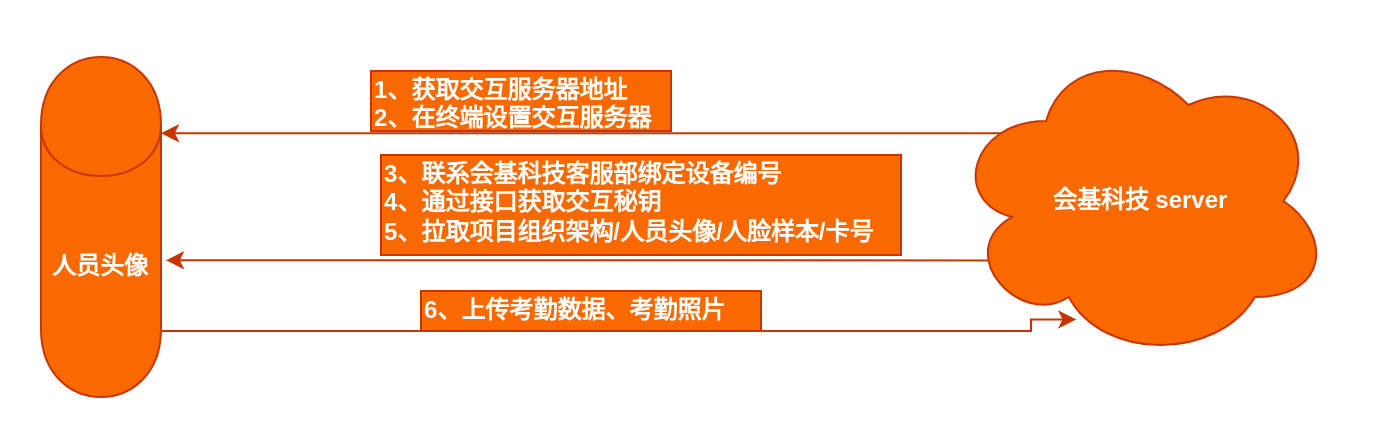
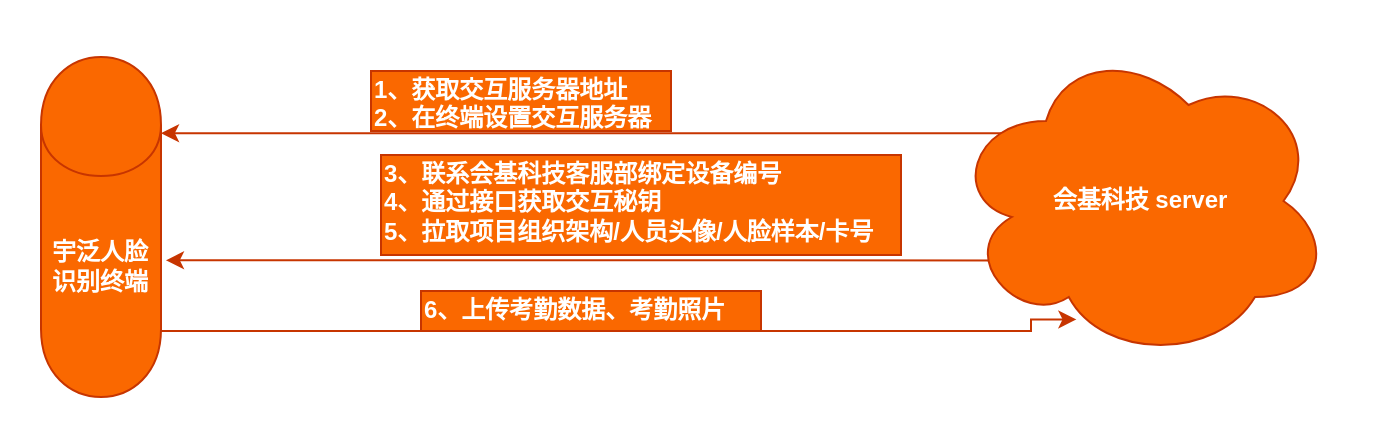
node "人员头像": label "人员头像" -> "宇泛人脸识别终端"
